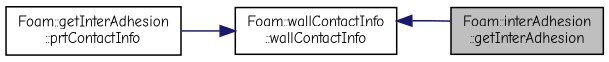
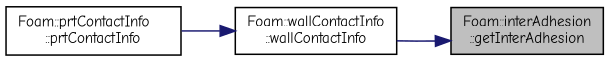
edge "Foam::interAdhesion ::getInterAdhesion" -> "Foam::wallContactInfo ::wallContactInfo": reversed
node "Foam::getInterAdhesion ::prtContactInfo": label "Foam::getInterAdhesion ::prtContactInfo" -> "Foam::prtContactInfo ::prtContactInfo"
